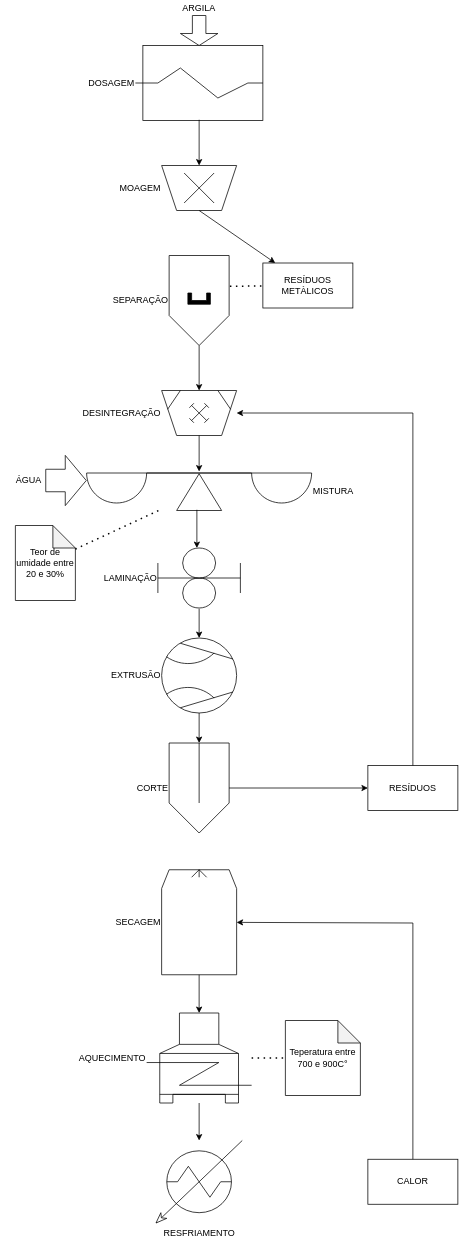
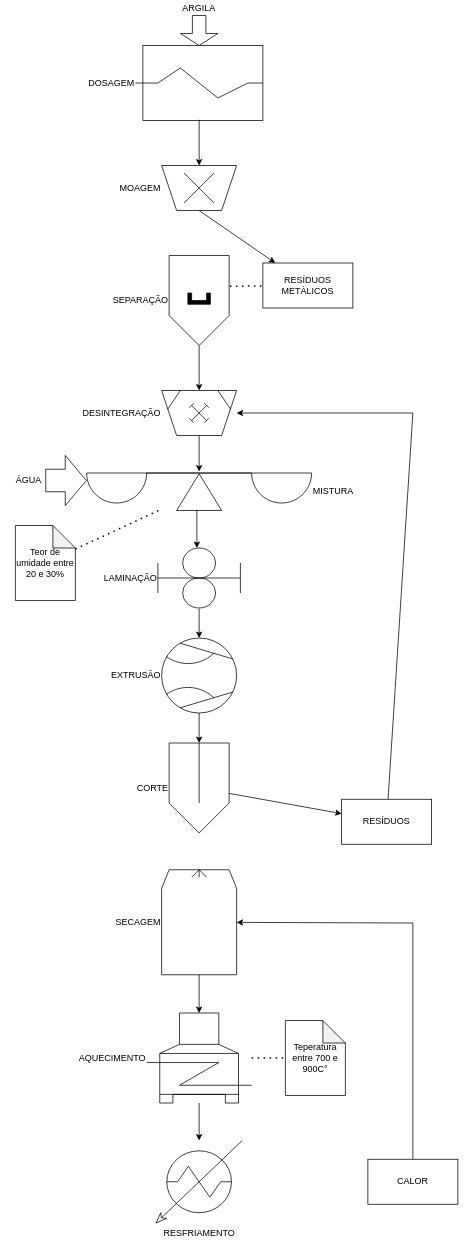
node "RESÍDUOS": moved (413, 788) -> (387, 822)
node "Teperatura entre 700 e 900C°": size 75x75 -> 60x75
